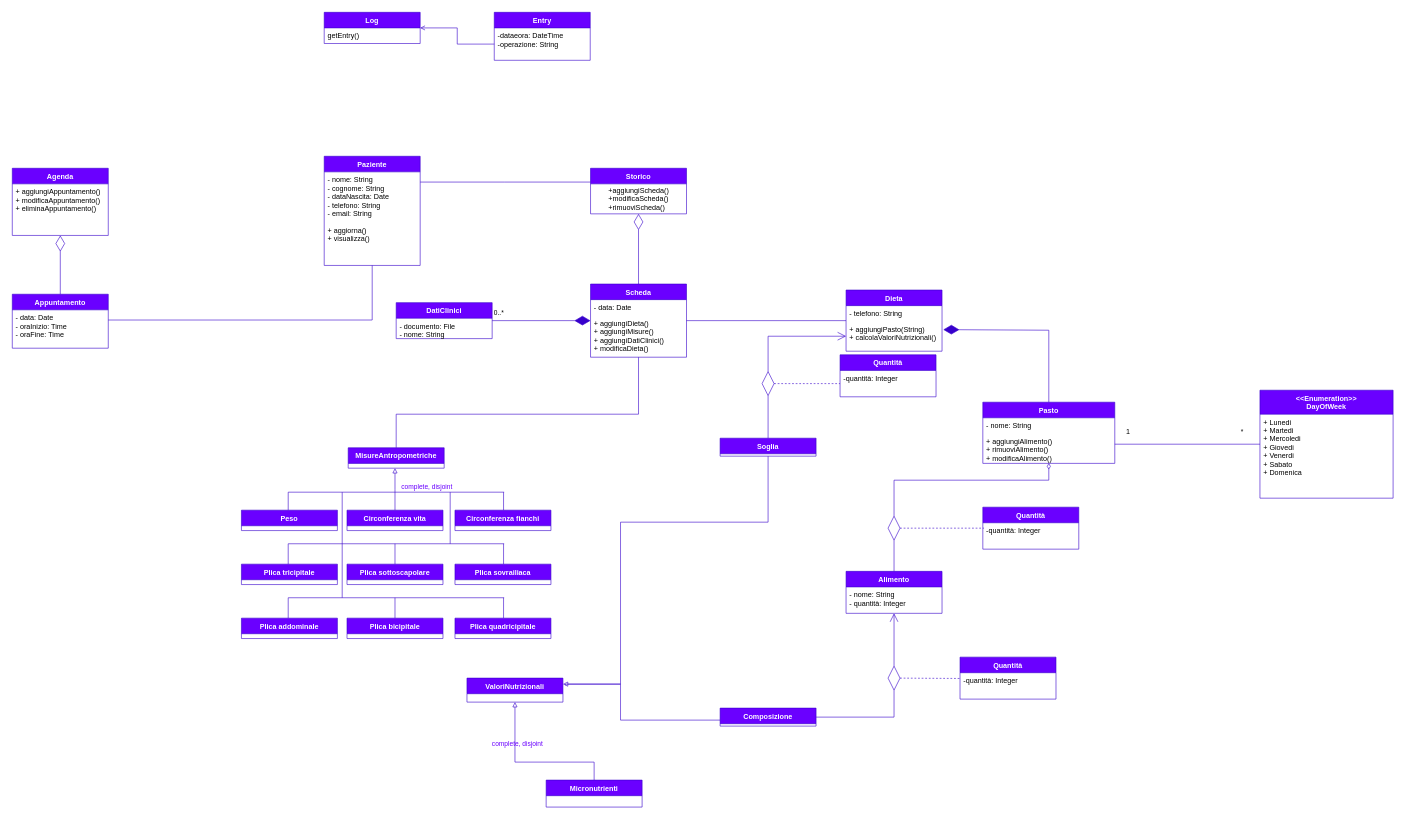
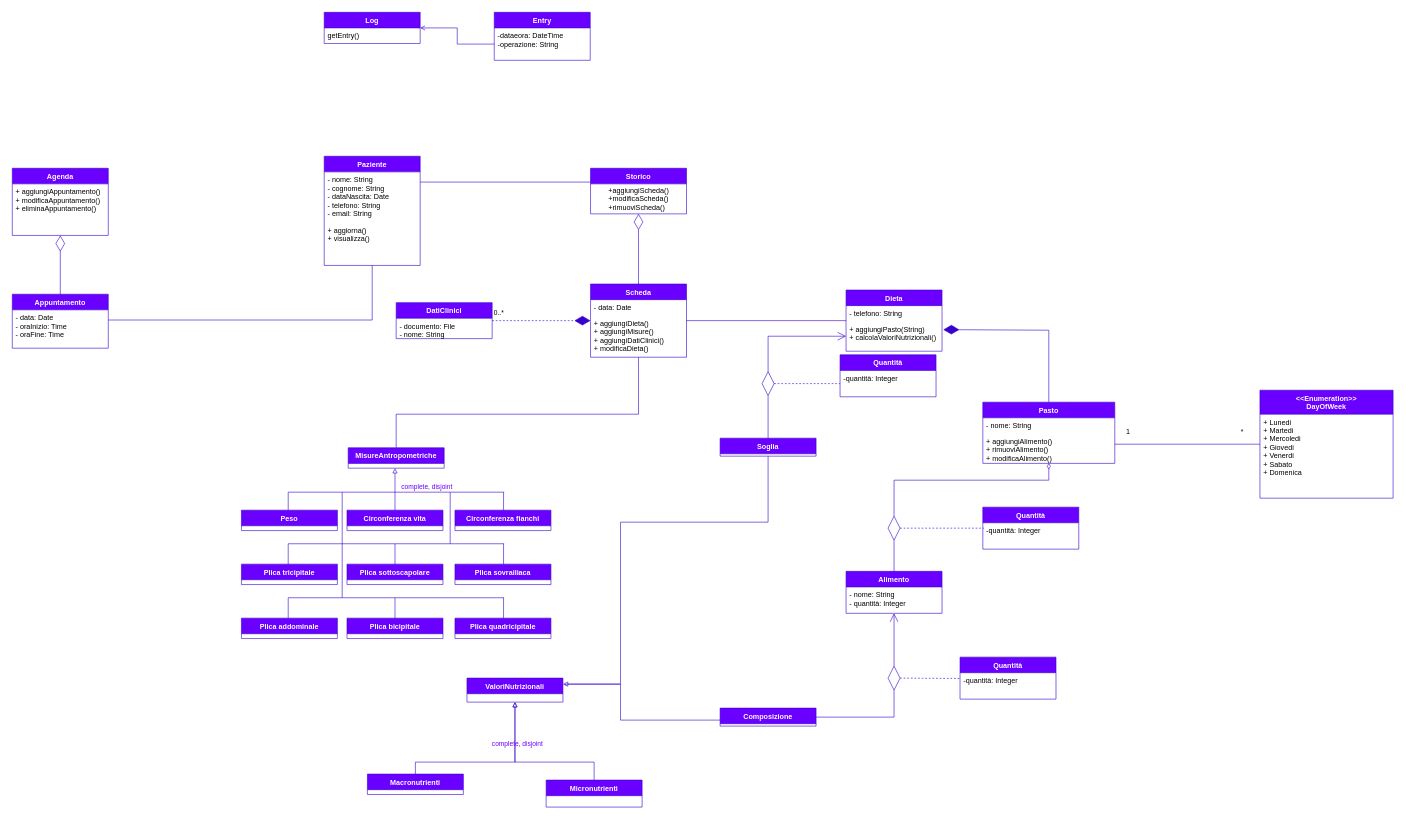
edge "DatiClinici" -> "Scheda": style solid -> dashed
edge "Macronutrienti" -> "ValoriNutrizionali": added
node "Macronutrienti": added
